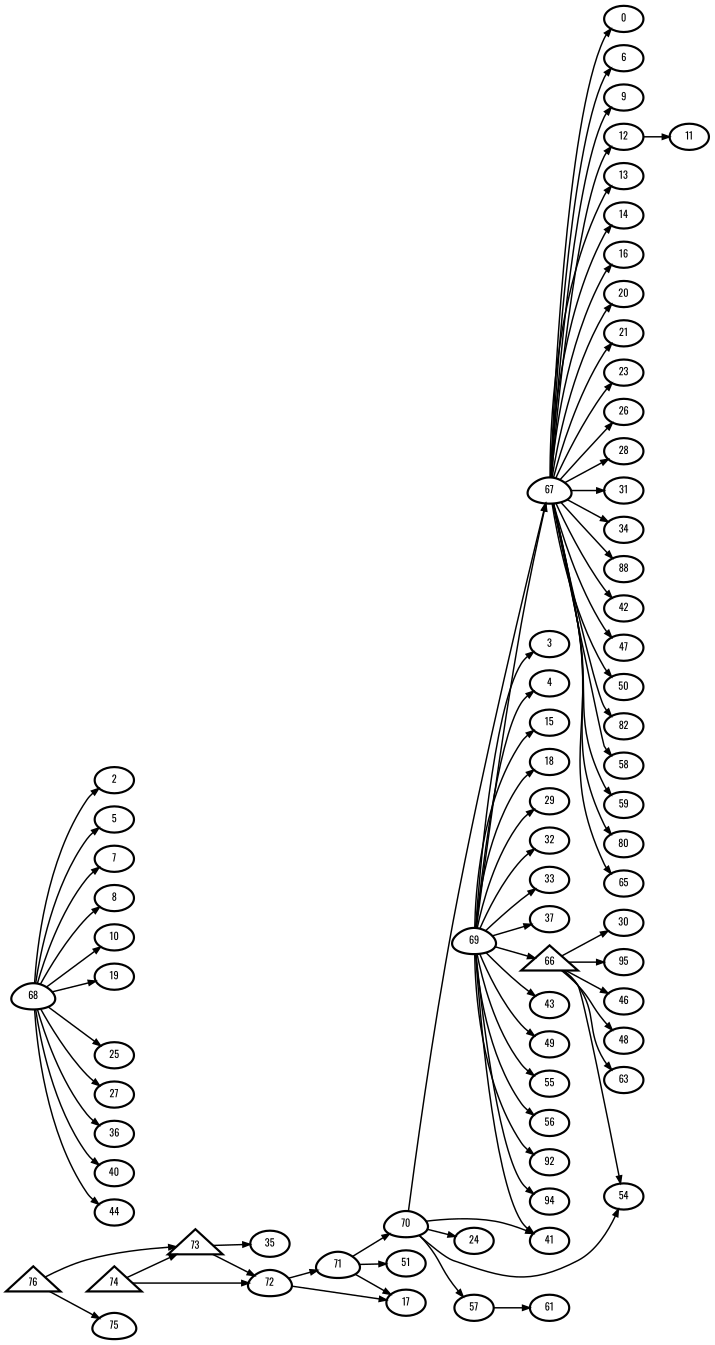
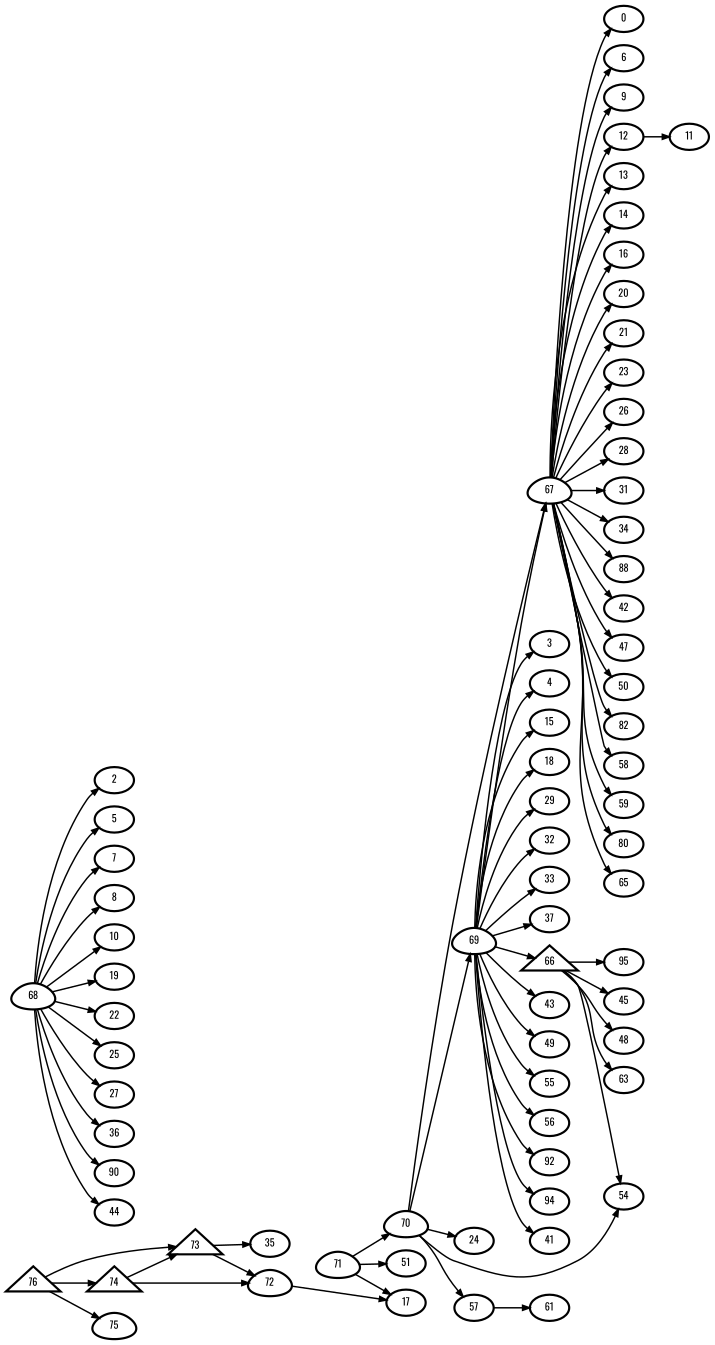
node "30": removed
node "46": label "46" -> "45"
node "22": added
node "40": label "40" -> "90"
edge "70" -> "41": now "70" -> "69"
edge "72" -> "71": removed
edge "76" -> "74": added
